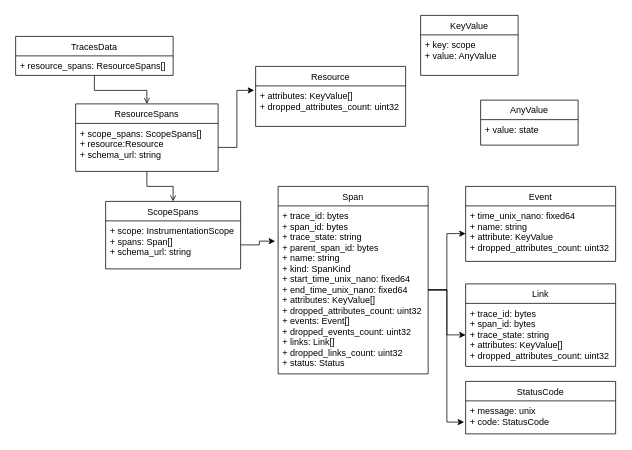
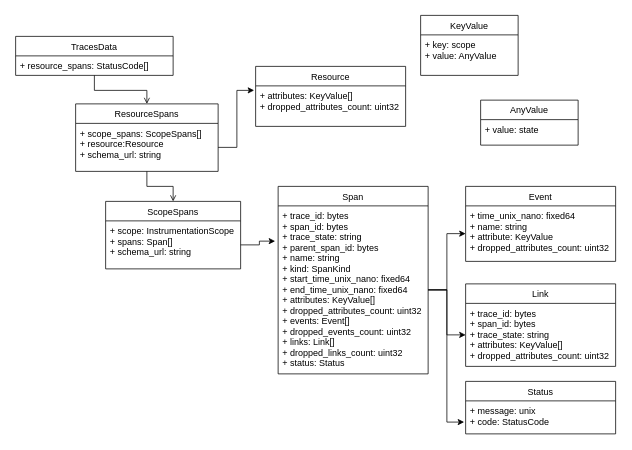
node "+ resource_spans: ResourceSpans[]": label "+ resource_spans: ResourceSpans[]" -> "+ resource_spans: StatusCode[]"
node "StatusCode": label "StatusCode" -> "Status"
